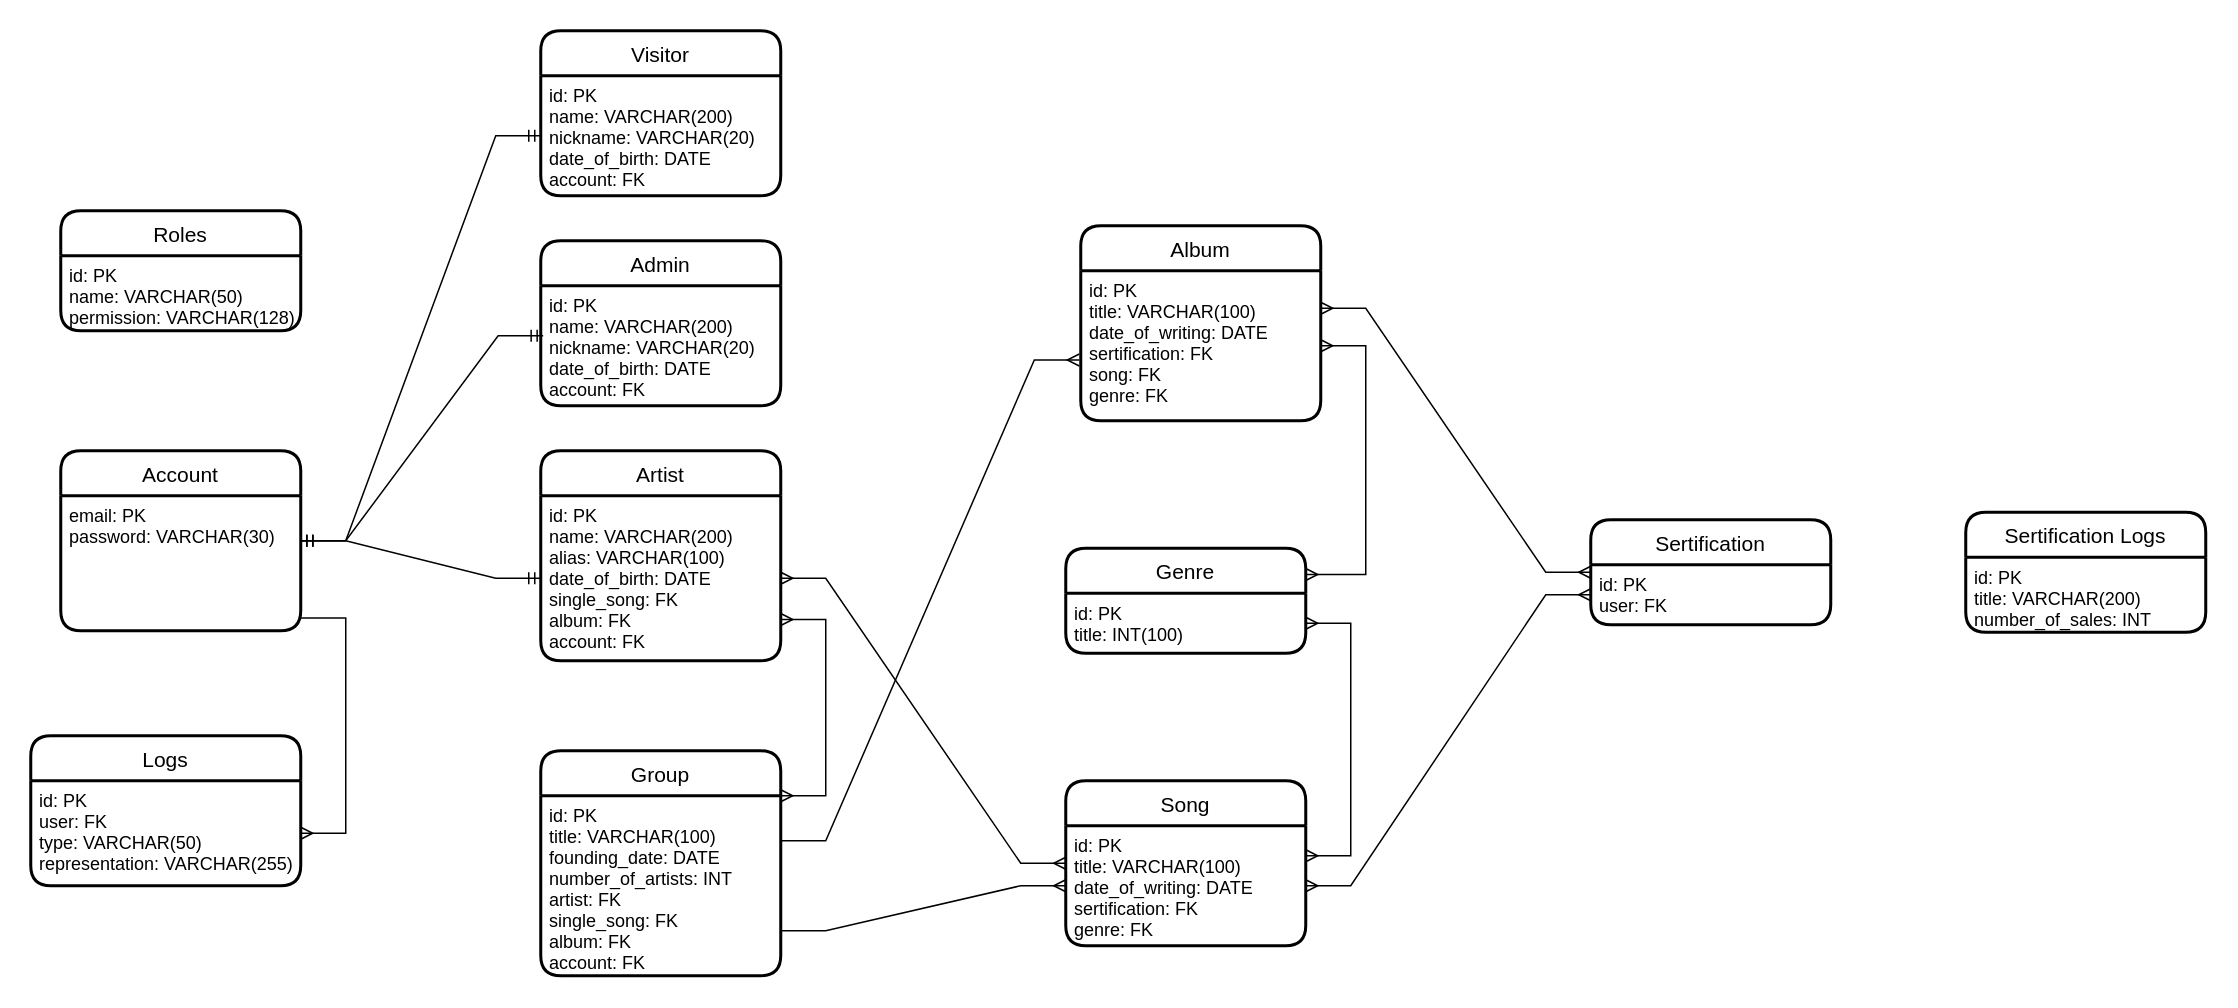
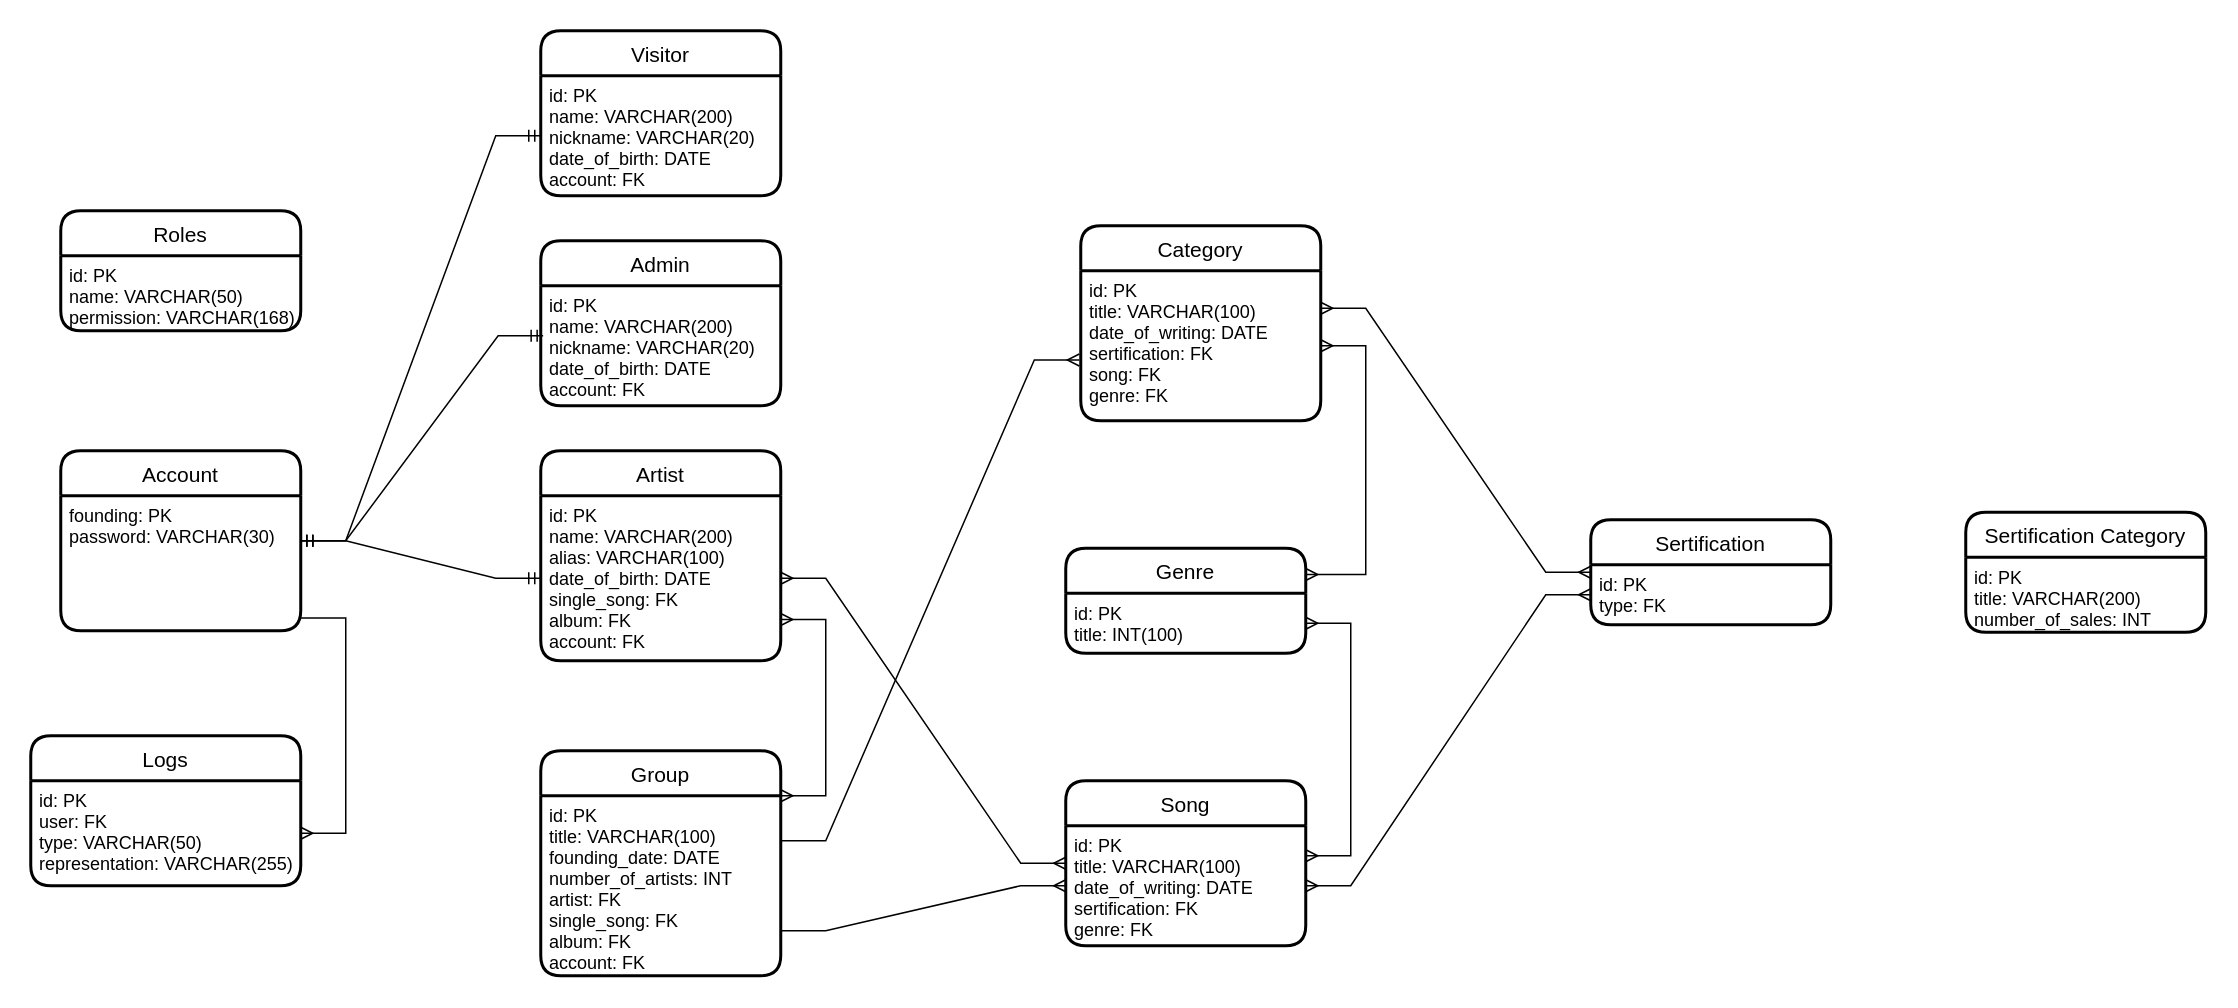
node "Album": label "Album" -> "Category"
node "id: PK name: VARCHAR(50) permission: VARCHAR(128)": label "id: PK name: VARCHAR(50) permission: VARCHAR(128)" -> "id: PK name: VARCHAR(50) permission: VARCHAR(168)"
node "email: PK password: VARCHAR(30)": label "email: PK password: VARCHAR(30)" -> "founding: PK password: VARCHAR(30)"
node "Sertification Logs": label "Sertification Logs" -> "Sertification Category"
node "id: PK user: FK": label "id: PK user: FK" -> "id: PK type: FK"
